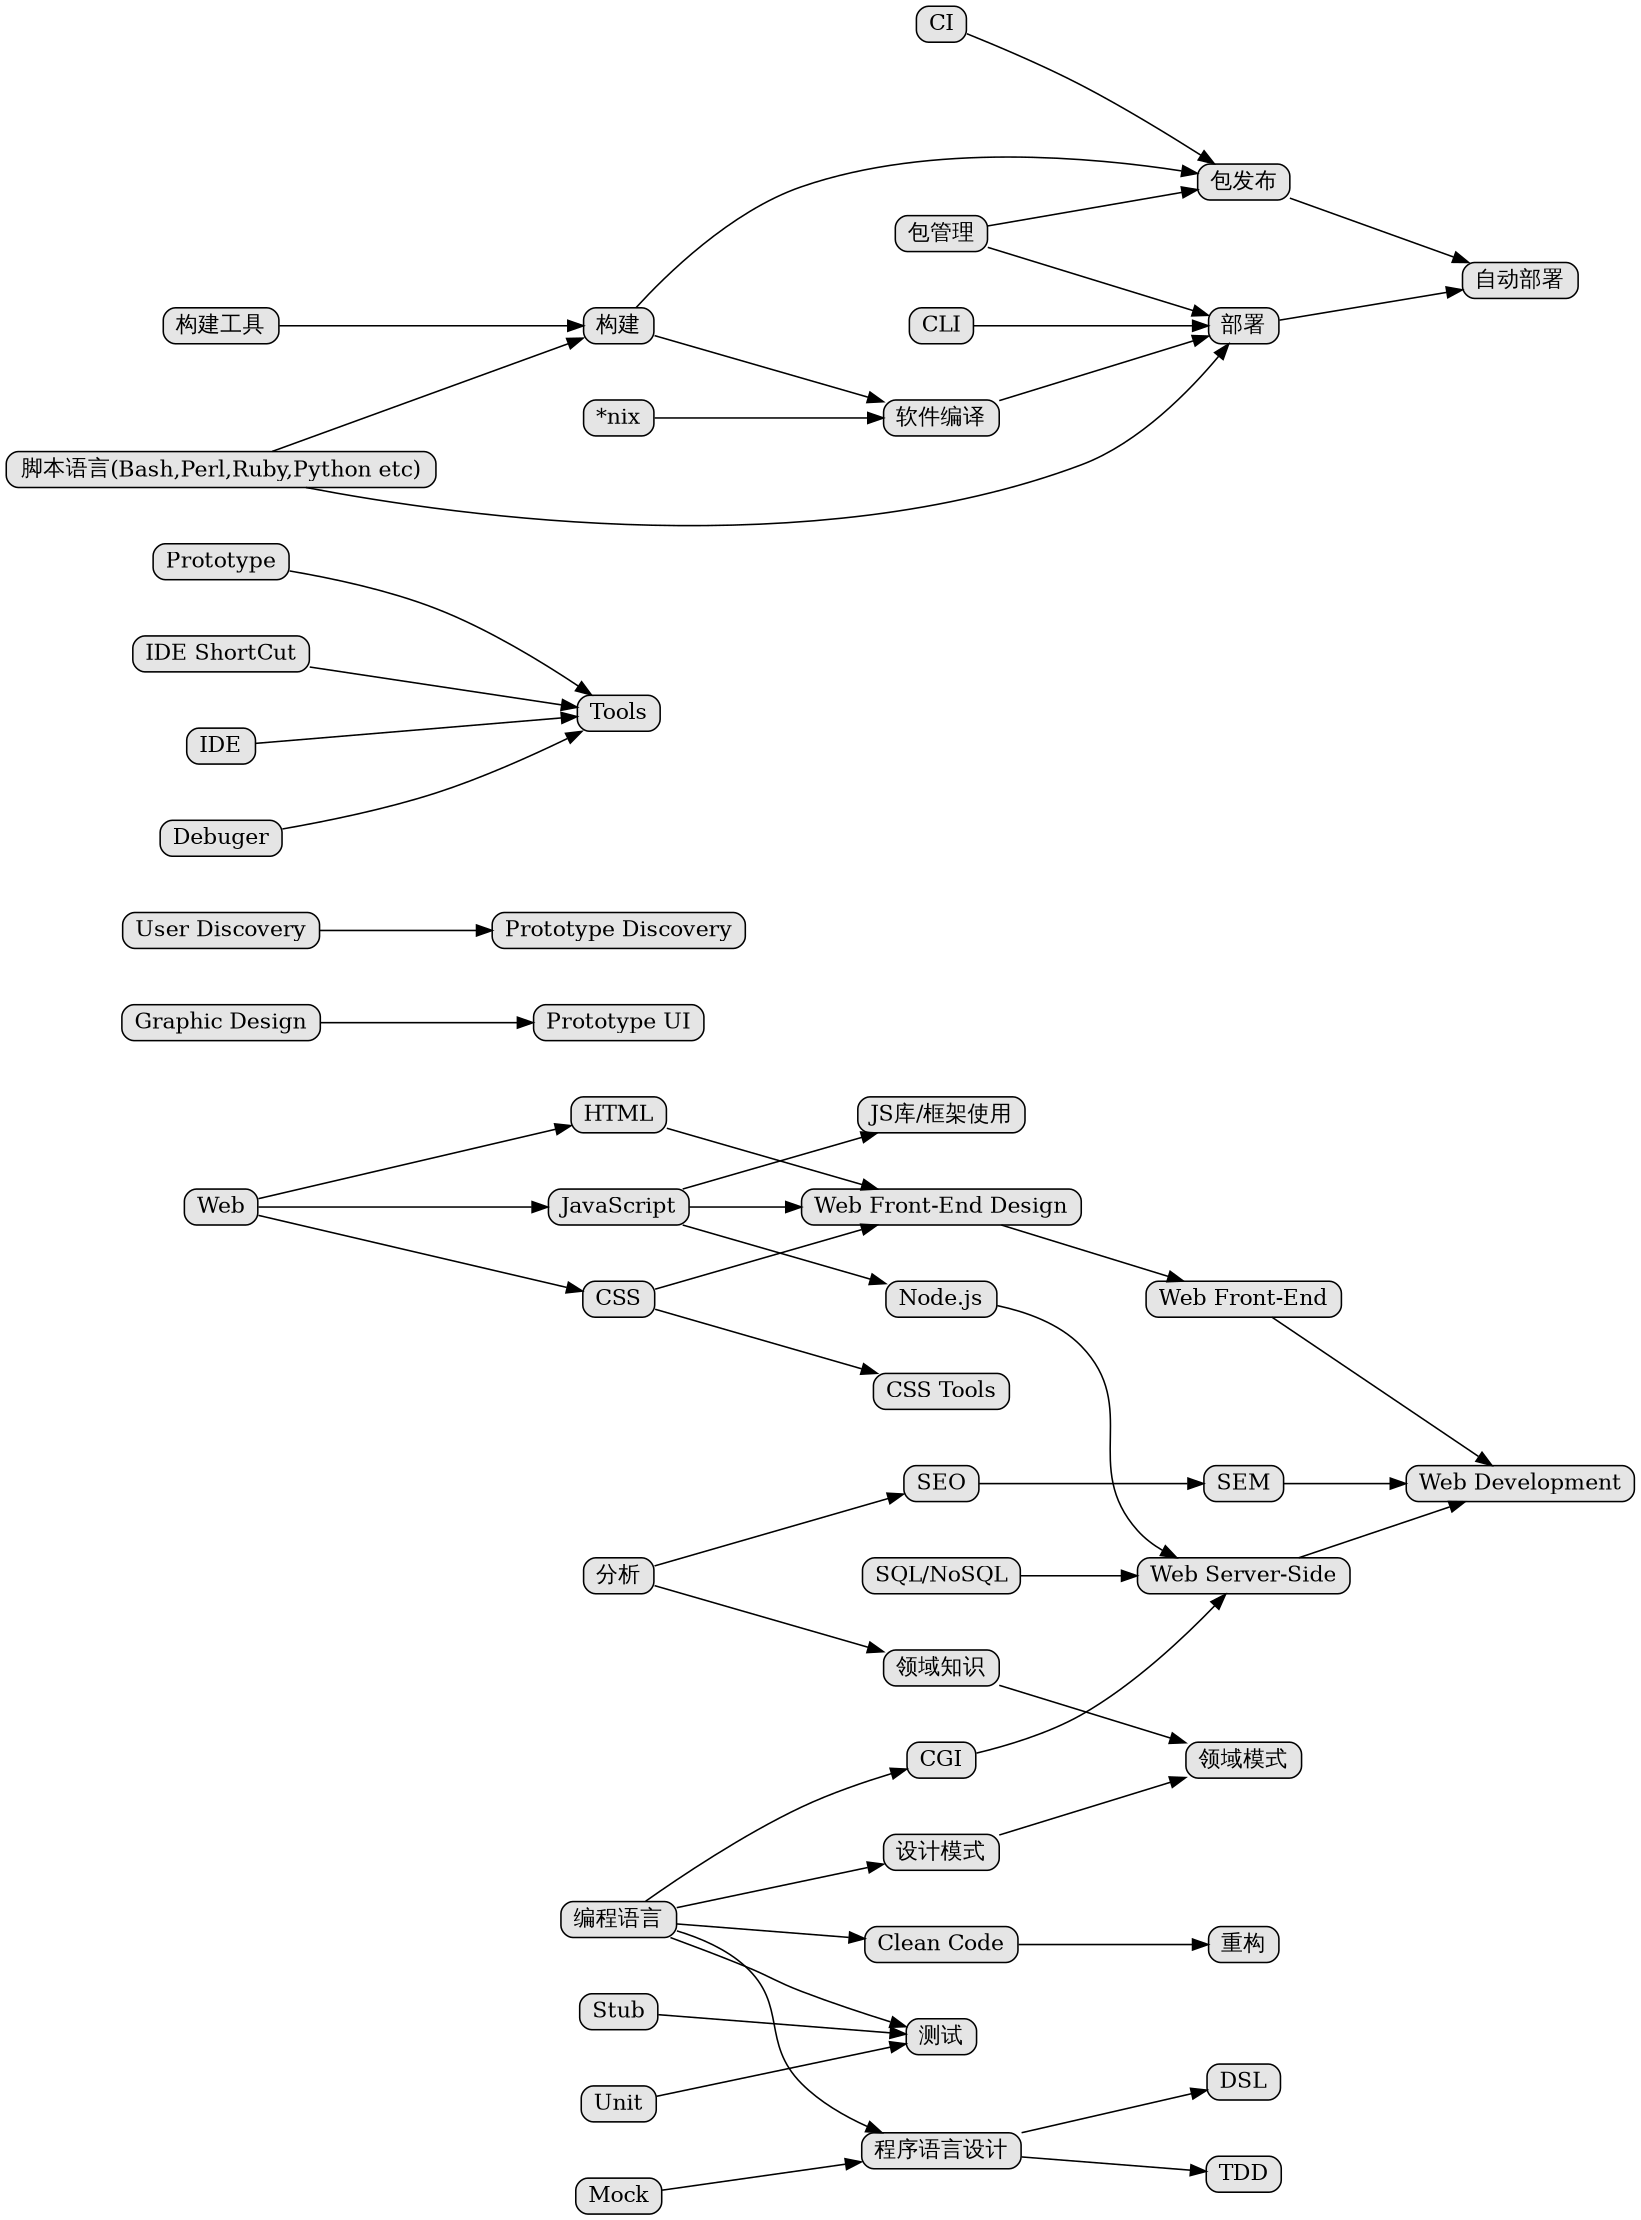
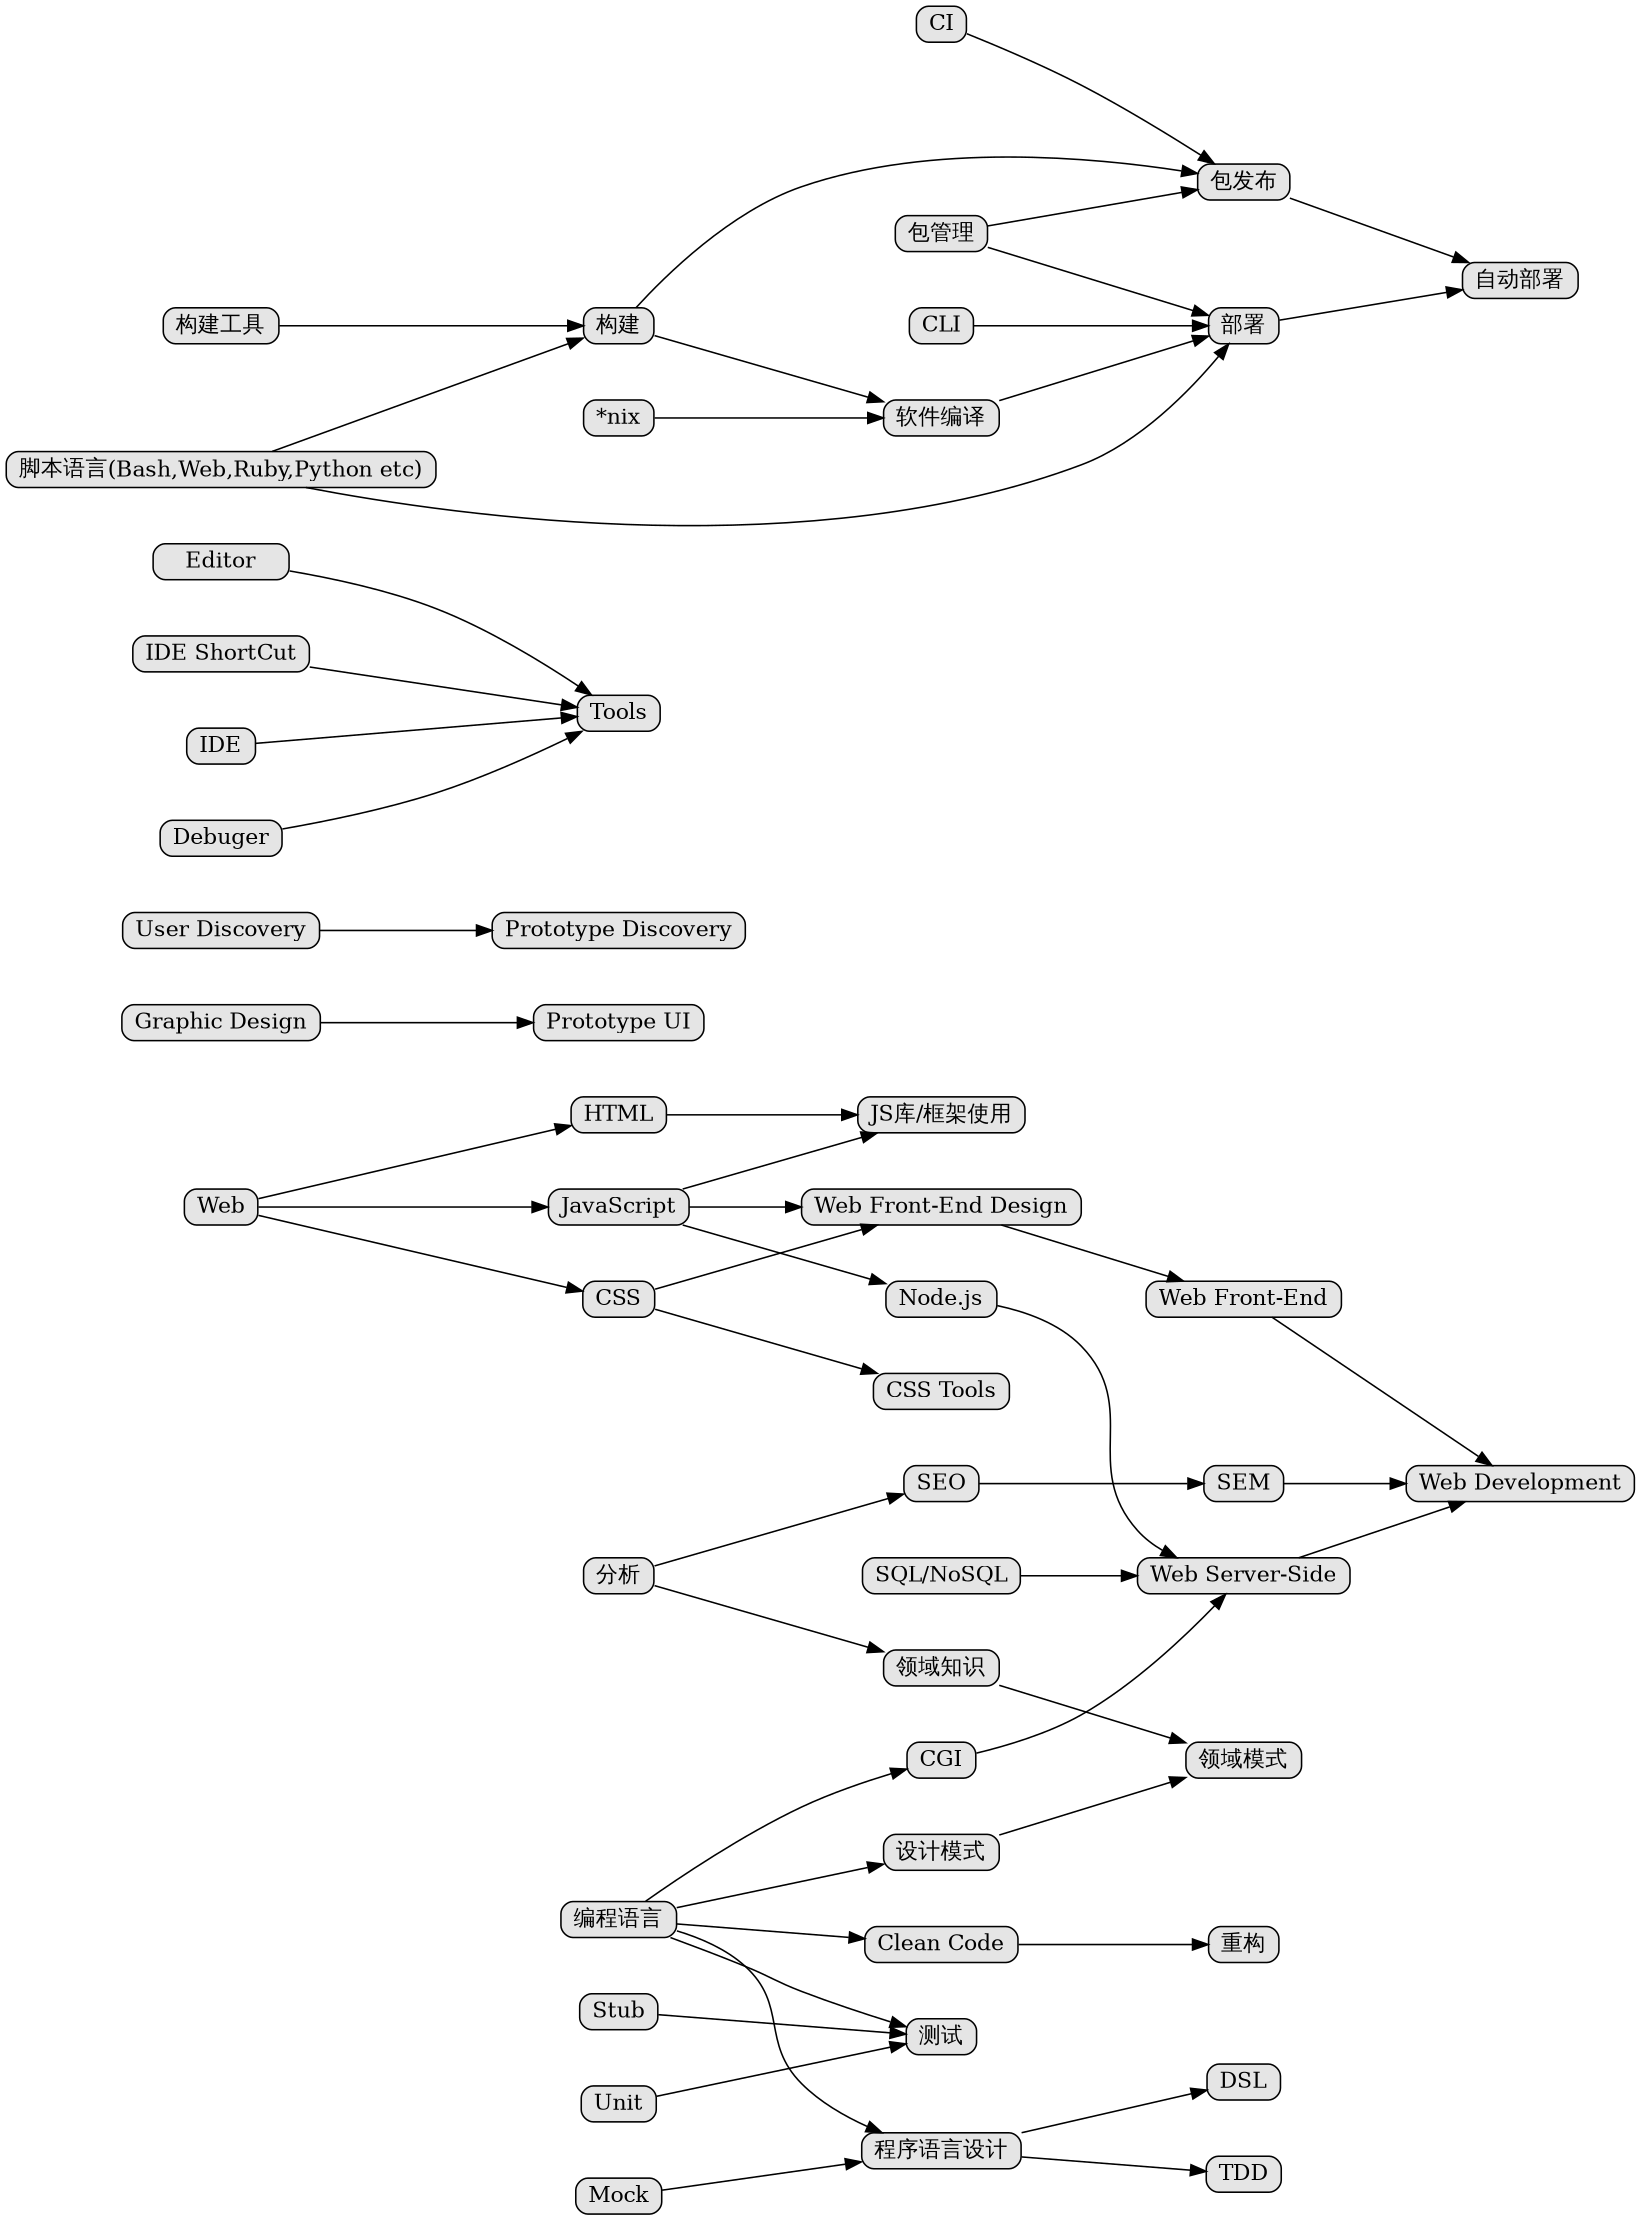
node "脚本语言(Bash,Perl,Ruby,Python etc)": label "脚本语言(Bash,Perl,Ruby,Python etc)" -> "脚本语言(Bash,Web,Ruby,Python etc)"
node "Prototype": label "Prototype" -> "Editor"
edge "HTML" -> "Web Front-End Design": now "HTML" -> "JS库/框架使用"
